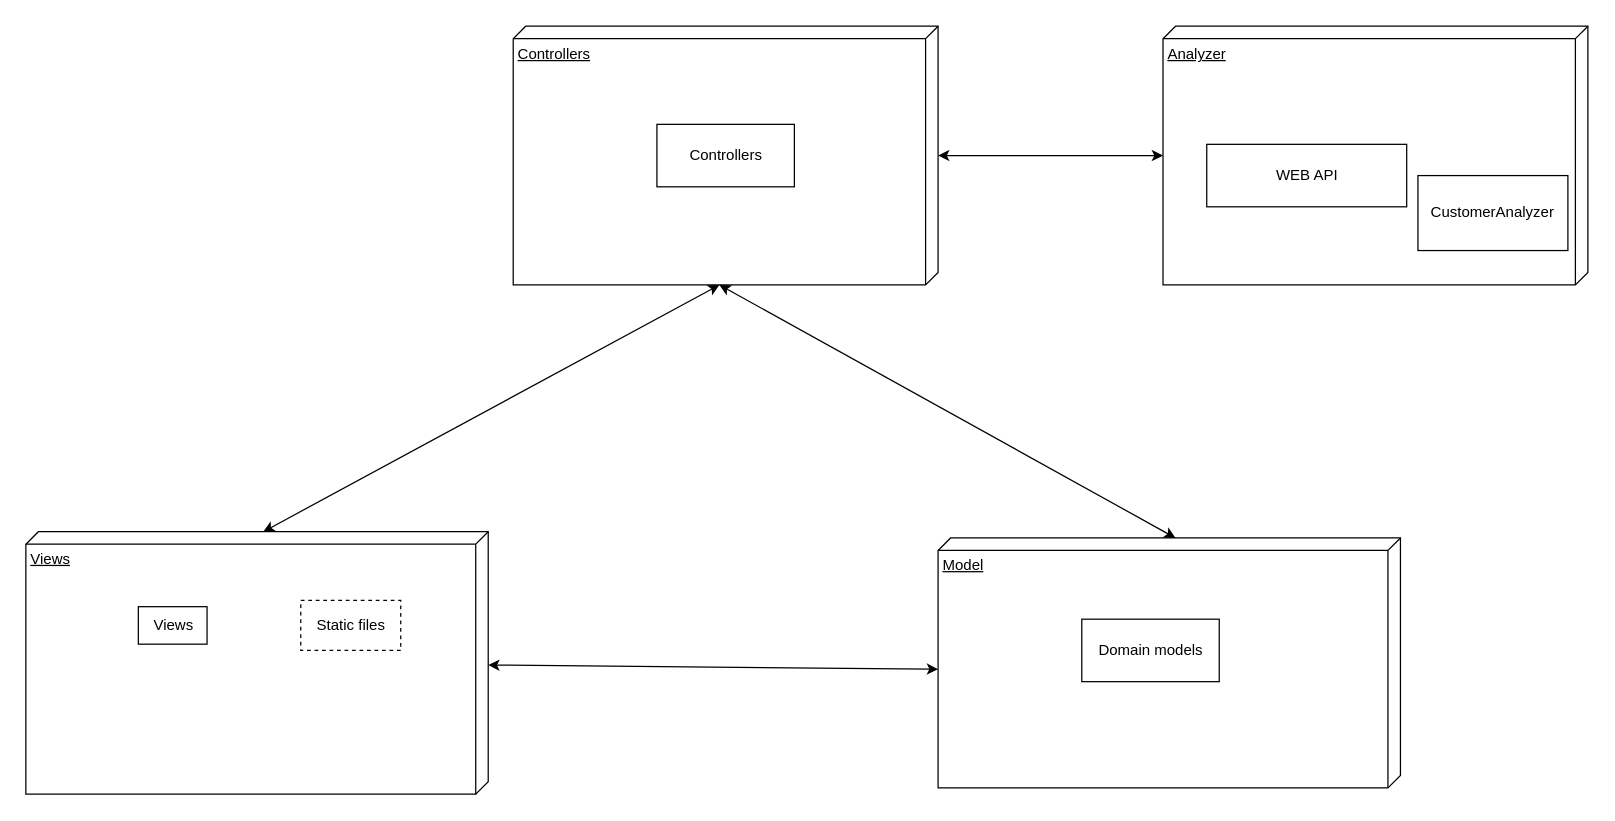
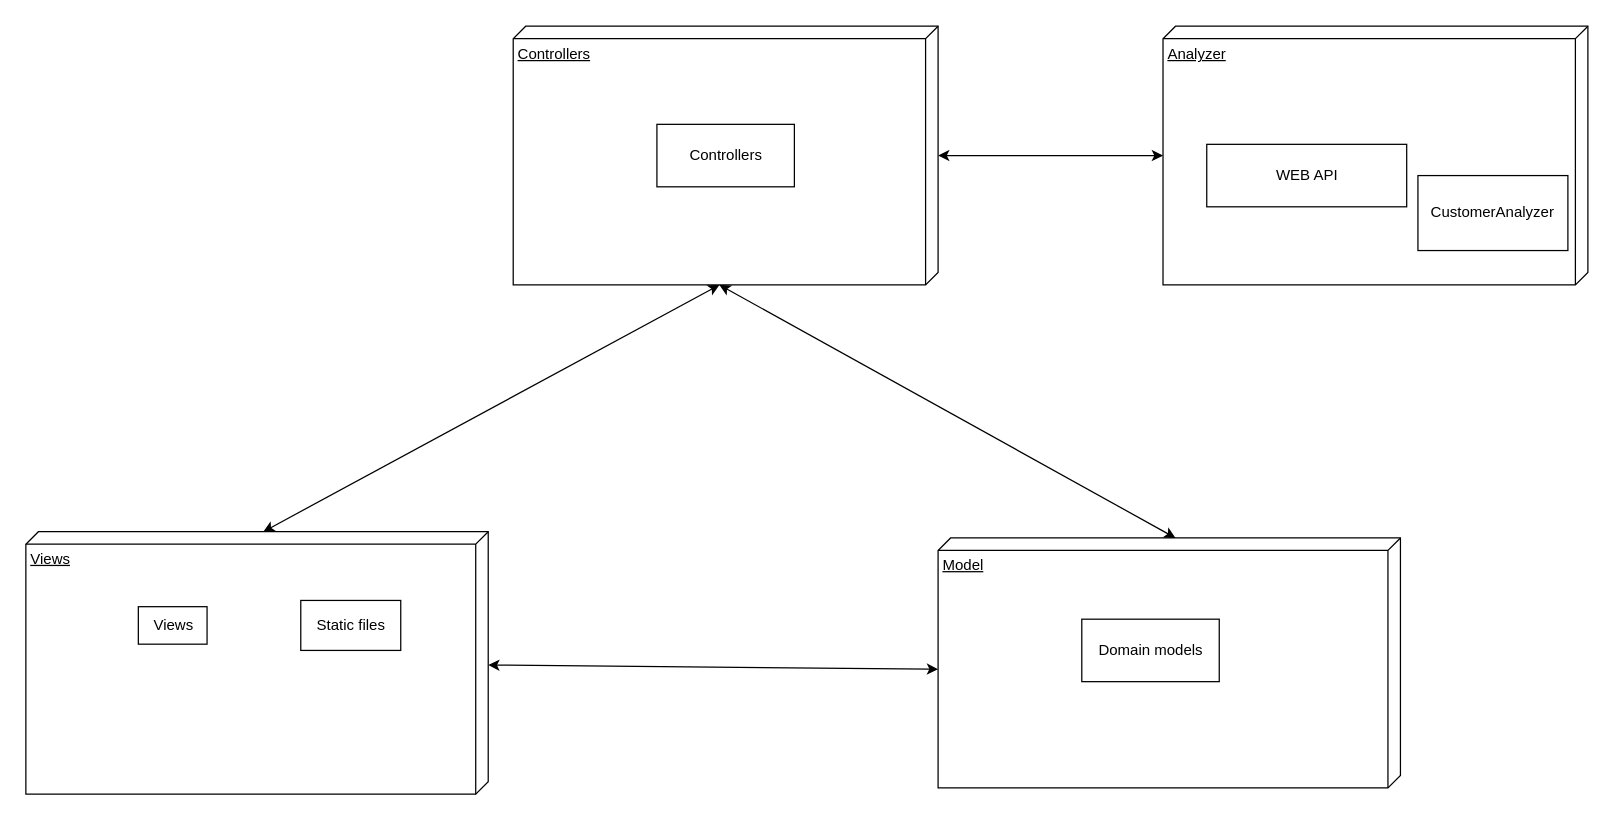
node "Static files": style dashed -> solid
